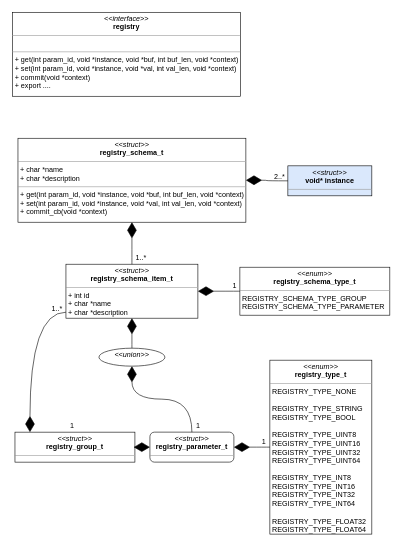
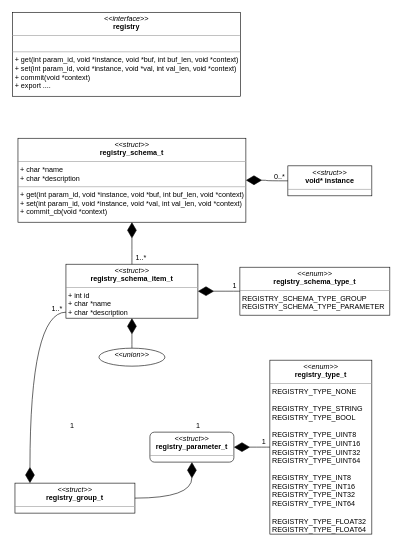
node "2..*": label "2..*" -> "0..*"
node "<<struct>> void* instance": fillcolor #dae8fc -> #ffffff
edge "<<struct>> registry_parameter_t" -> "<<union>>": removed
node "<<struct>> registry_group_t": moved (75, 447) -> (75, 498)
